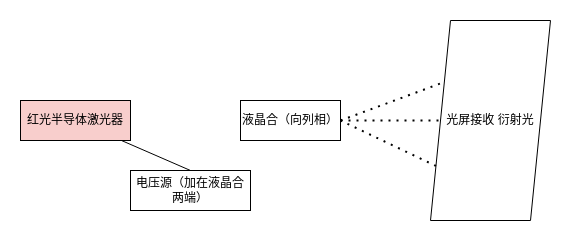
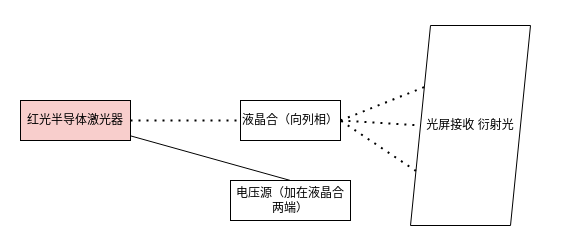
edge "红光半导体激光器" -- "液晶合（向列相）": added
node "光屏接收 衍射光": moved (491, 121) -> (471, 126)
node "电压源（加在液晶合两端）": moved (191, 191) -> (291, 201)
